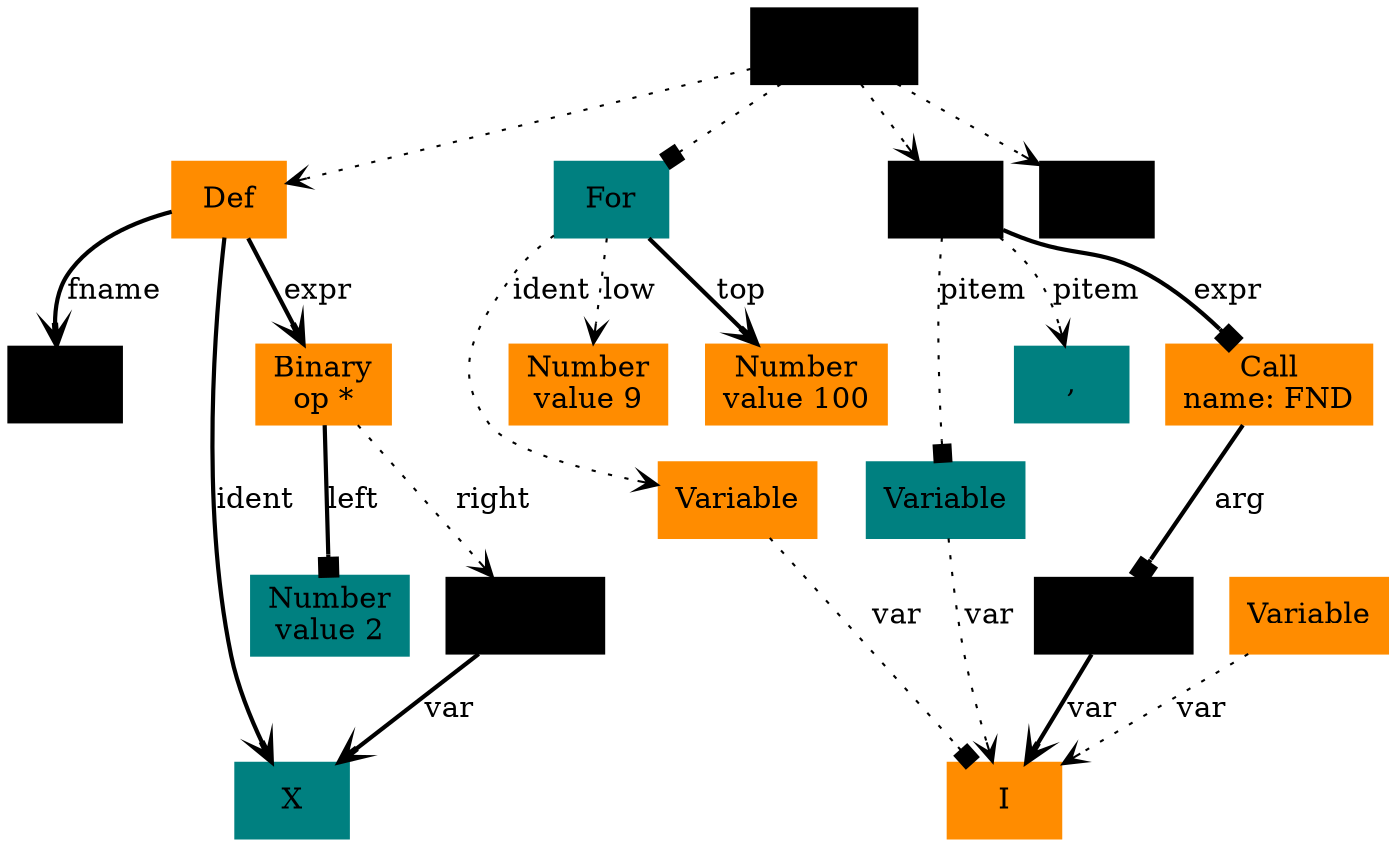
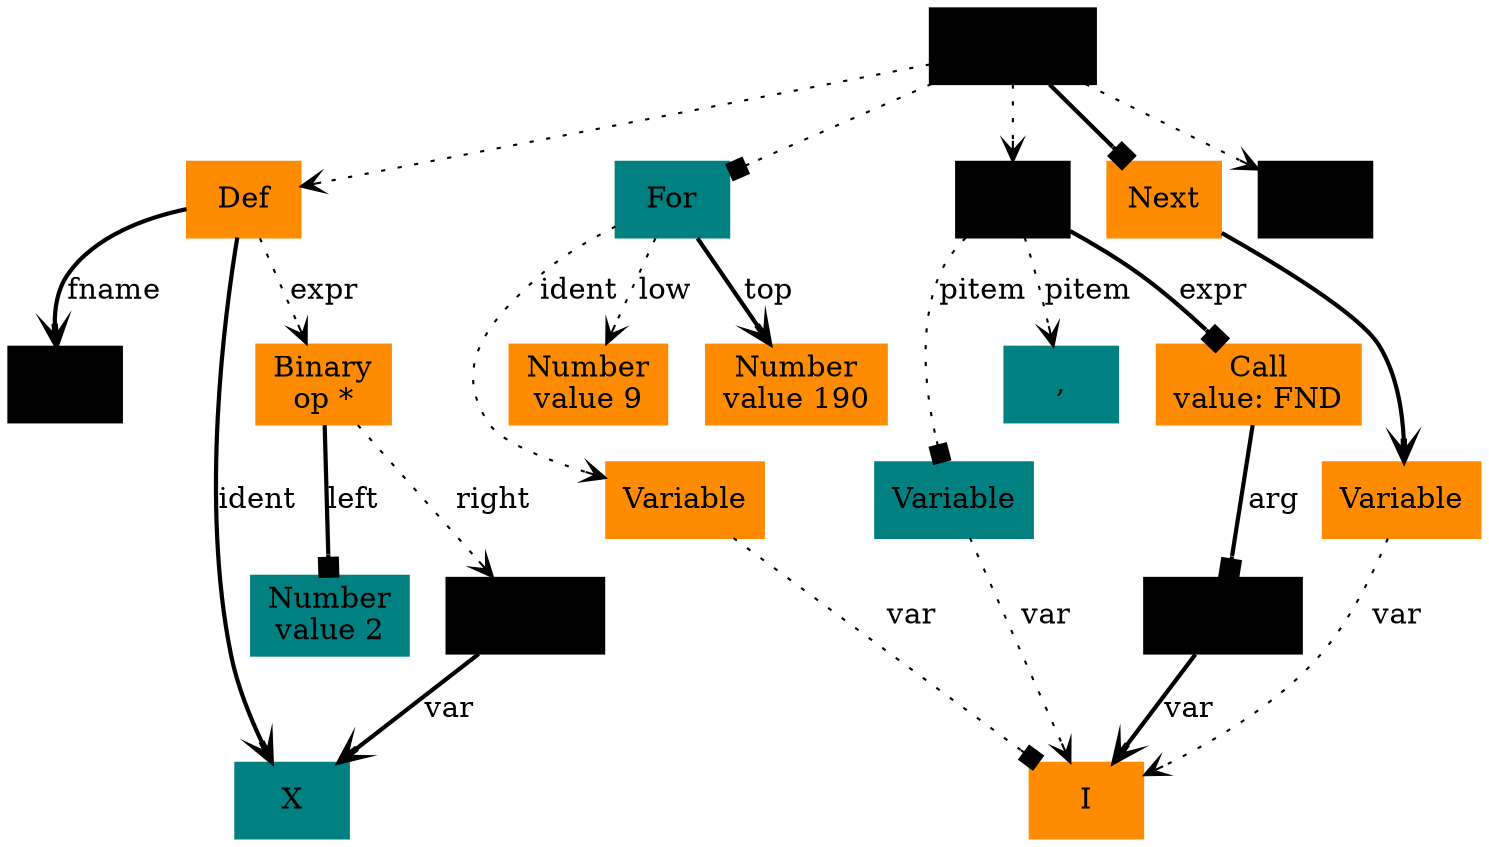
node "Next": added
edge "Def" -> "Binary op *": style bold -> dotted
node "Number value 100": label "Number value 100" -> "Number value 190"
node "Call name: FND": label "Call name: FND" -> "Call value: FND"
